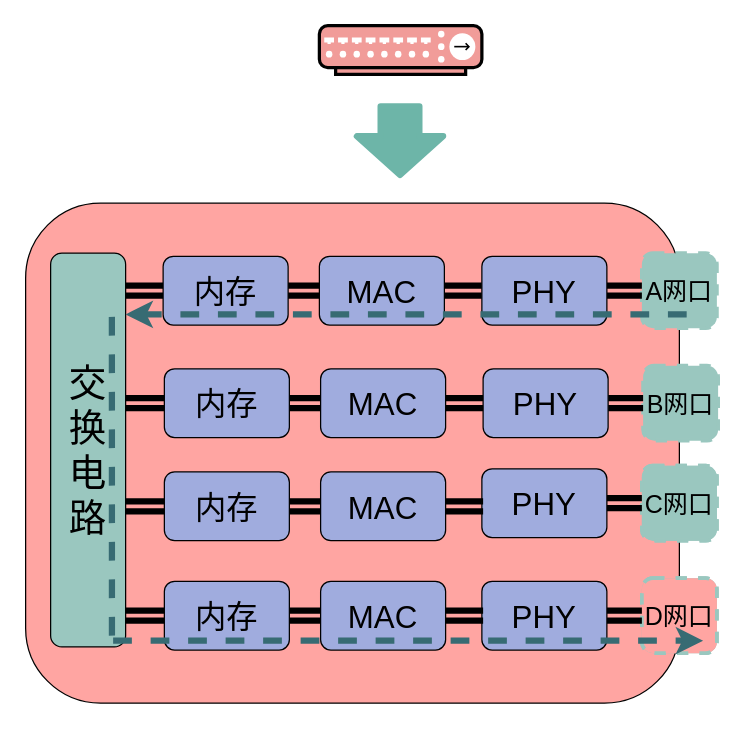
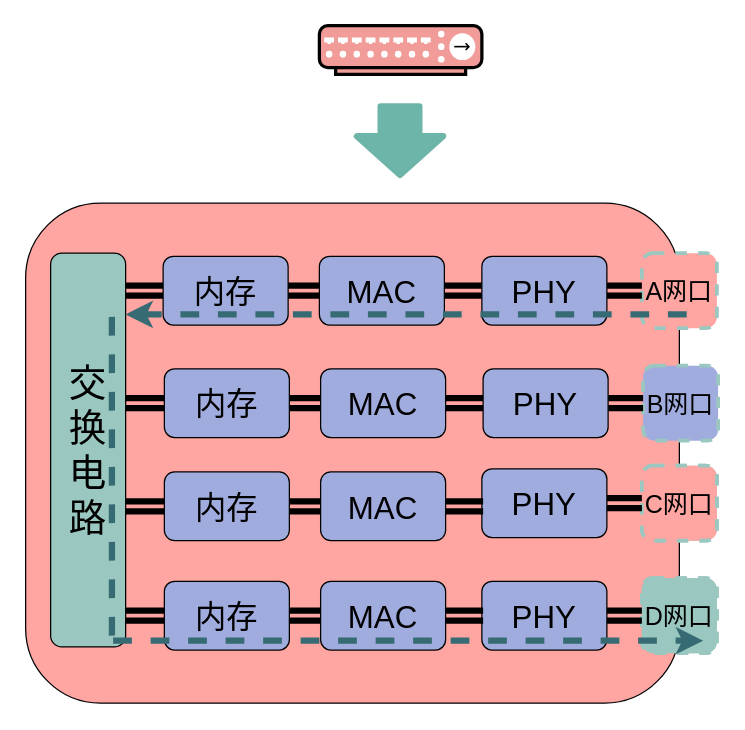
node "A网口": fillcolor #9ac7bf -> #ffa5a2
node "B网口": fillcolor #9ac7bf -> #a0acde
node "C网口": fillcolor #9ac7bf -> #ffa5a2
node "D网口": fillcolor #ffa5a2 -> #9ac7bf
